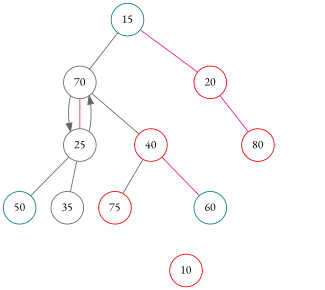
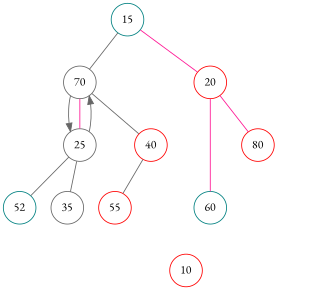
edge "40" -- "60": now "20" -- "60"
node "50": label "50" -> "52"
node "75": label "75" -> "55"
